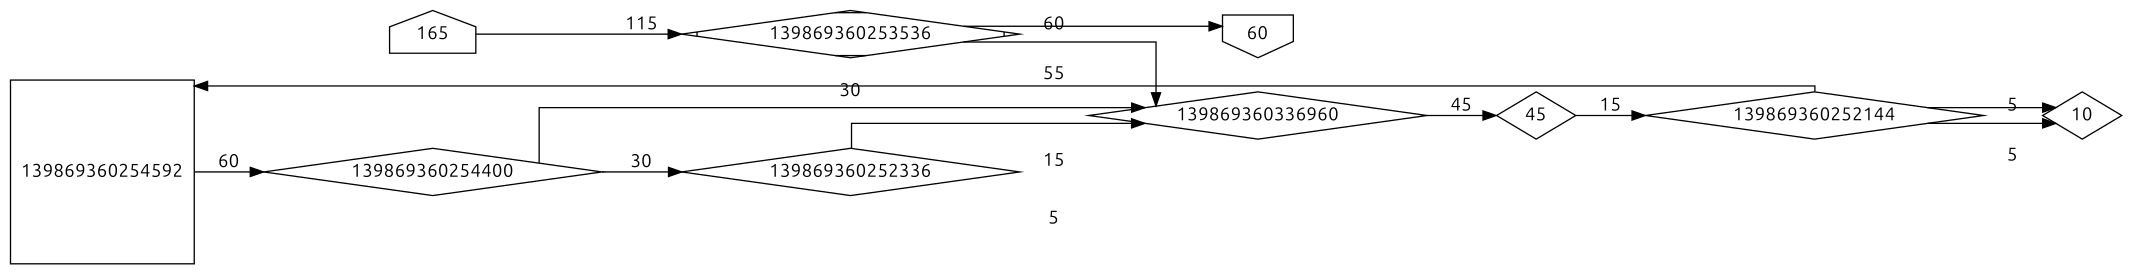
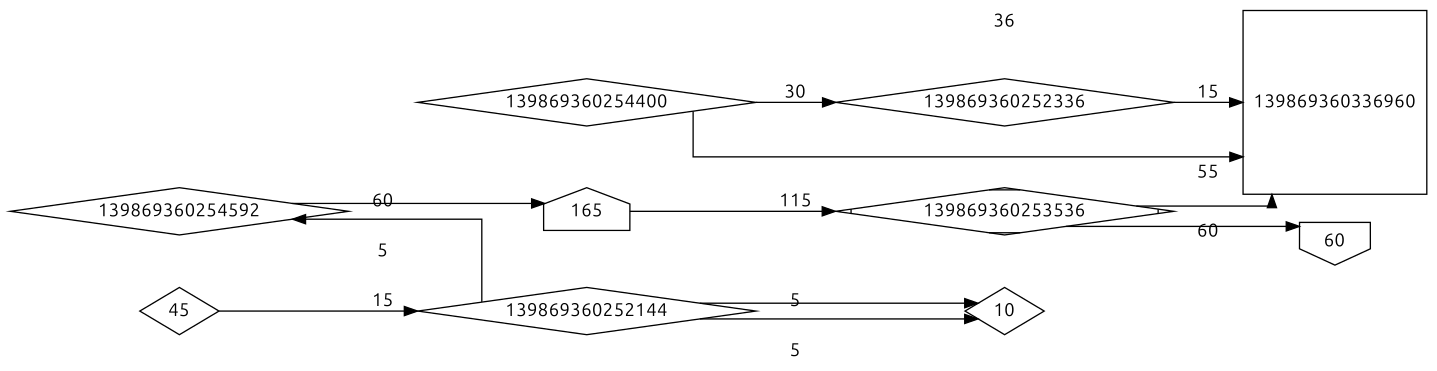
edge "139869360254400" -> "139869360336960": label "30" -> "36"
node "139869360336960": shape diamond -> square
edge "139869360336960" -> "45": removed, label "45"
node "139869360254592": shape square -> diamond
edge "139869360254592" -> "139869360254400": now "139869360254592" -> "165"
